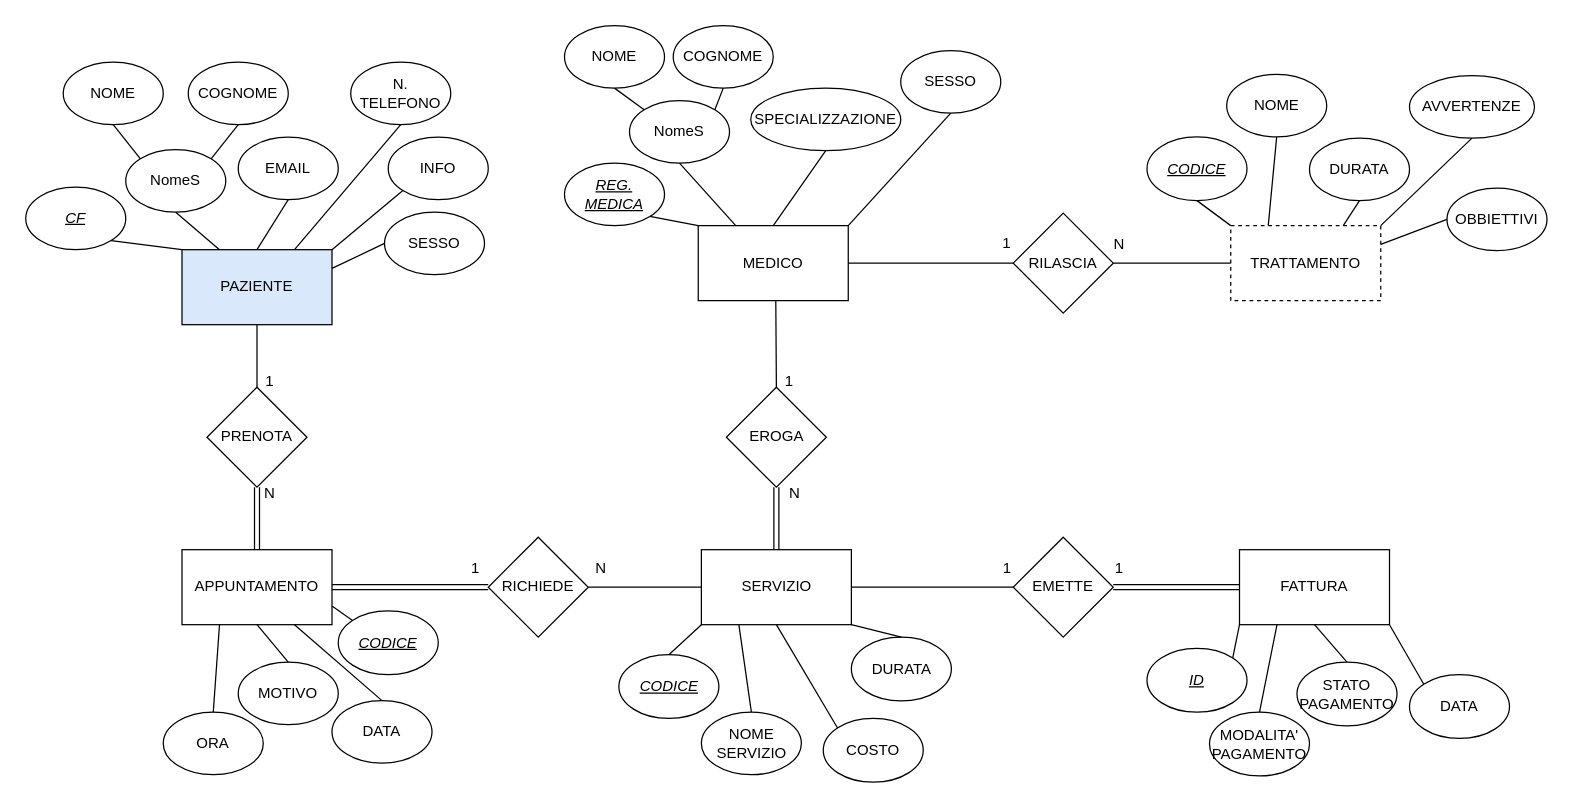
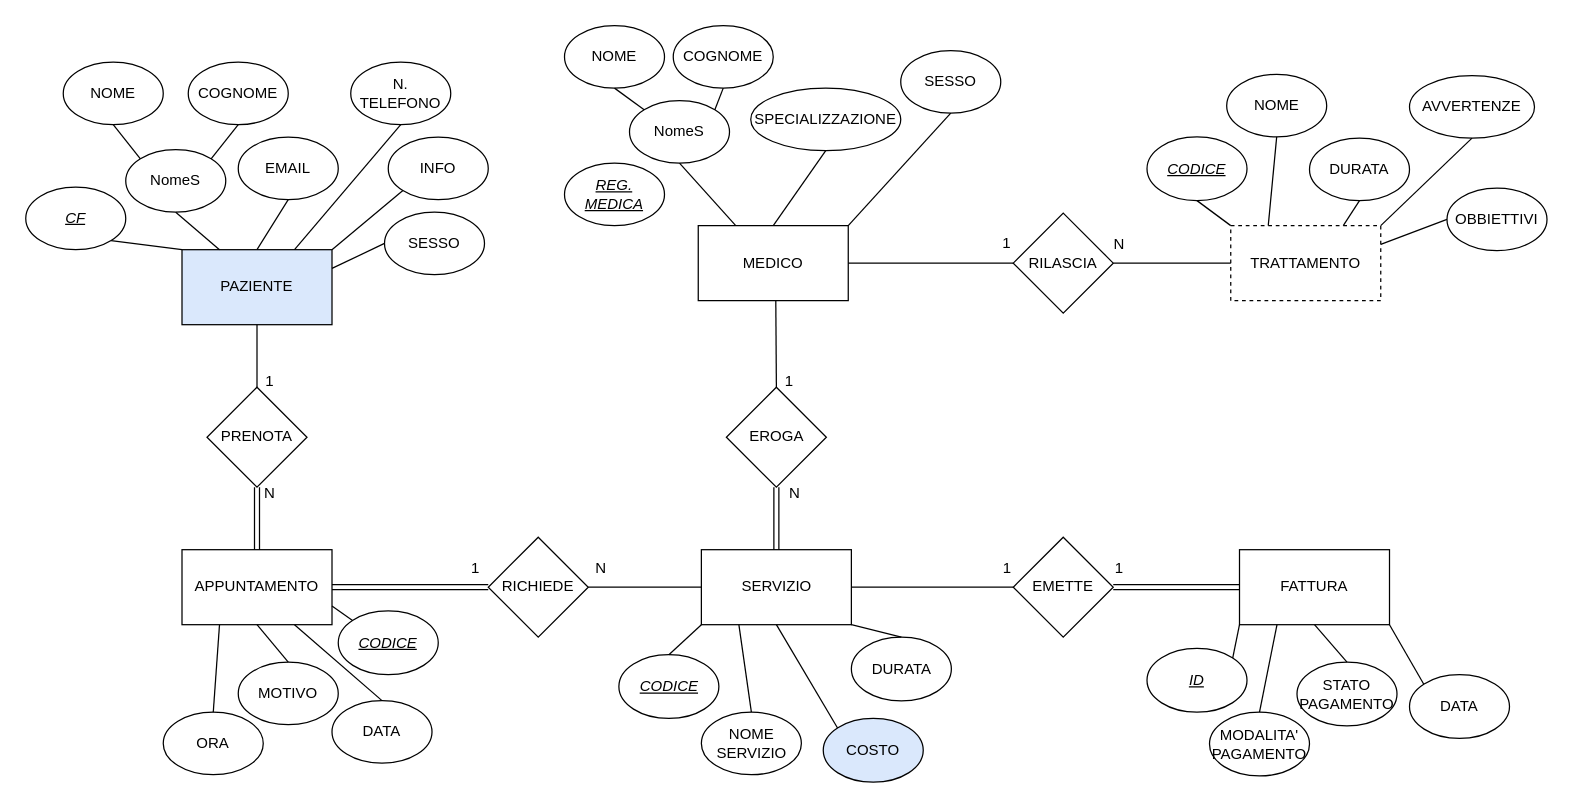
edge "REG. MEDICA" -- "MEDICO": removed
node "COSTO": fillcolor #ffffff -> #dae8fc
